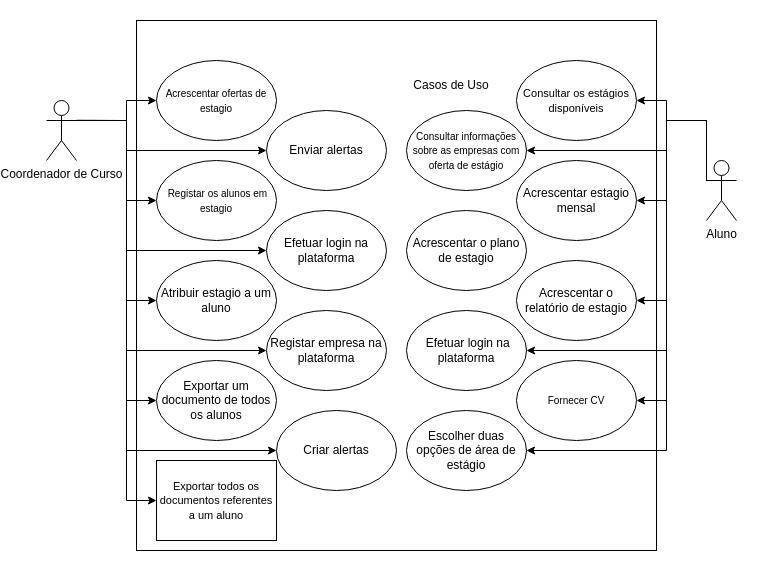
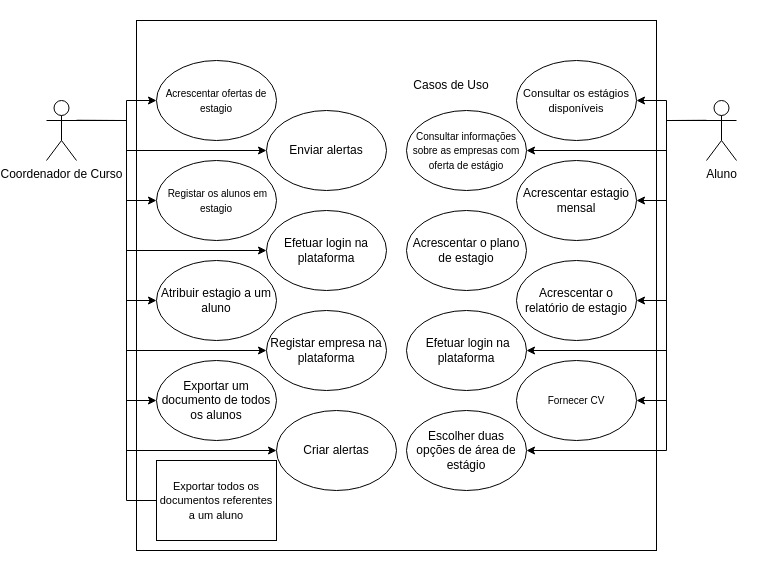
node "Aluno": moved (722, 191) -> (722, 131)
edge "Coordenador de Curso" -> "Exportar todos os documentos referentes a um aluno": arrowhead classic -> none
